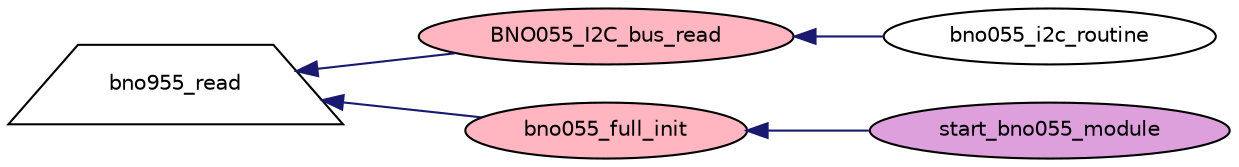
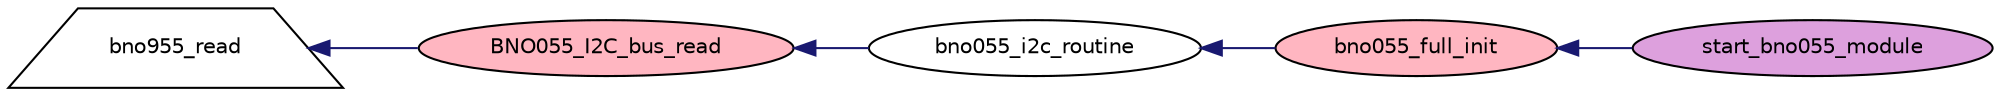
edge "bno055_full_init" -> "bno955_read": now "bno055_full_init" -> "bno055_i2c_routine"
